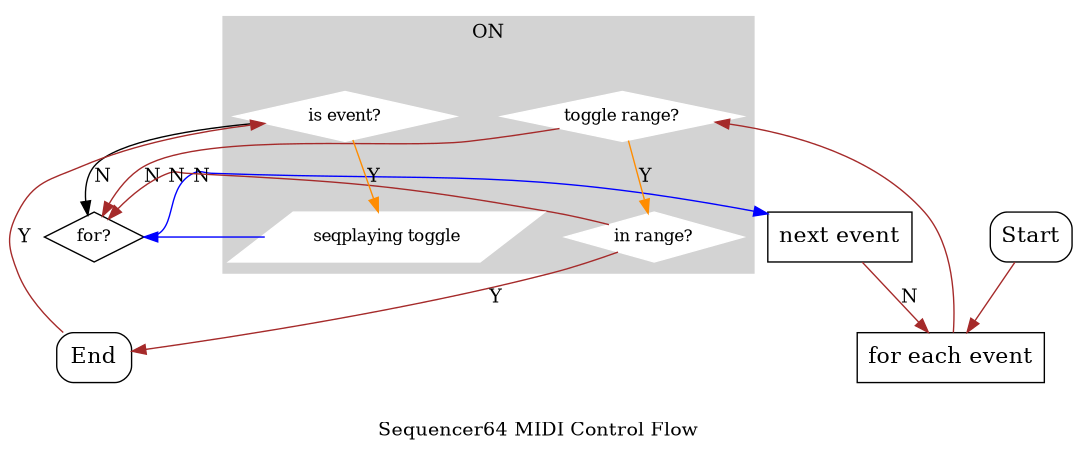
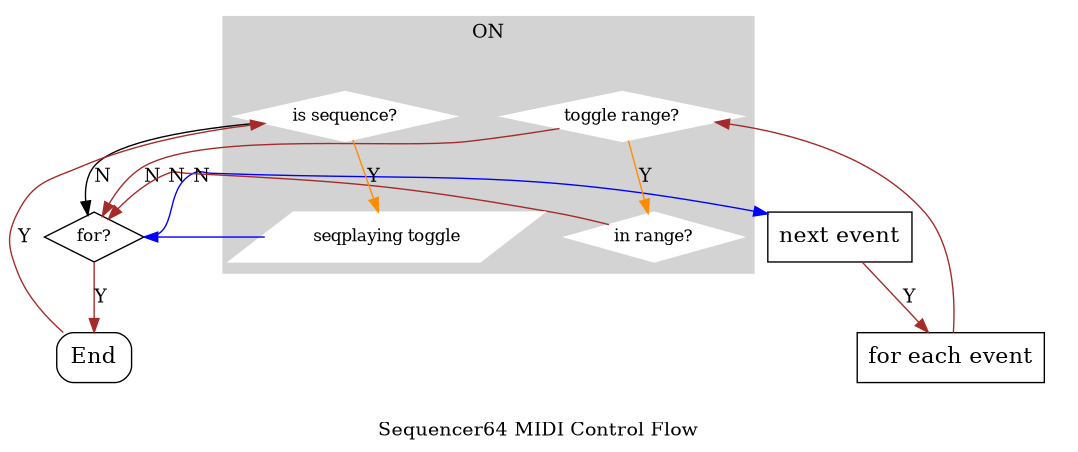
node "is event?": label "is event?" -> "is sequence?"
node "Start": removed
edge "next event" -> "for each event": label "N" -> "Y"
edge "in range?" -> "End": now "for?" -> "End"
